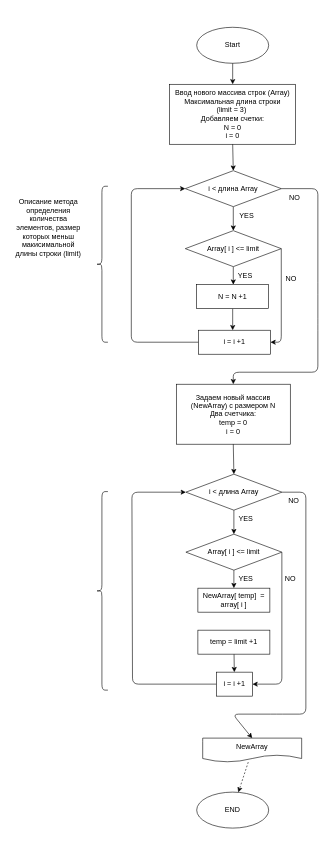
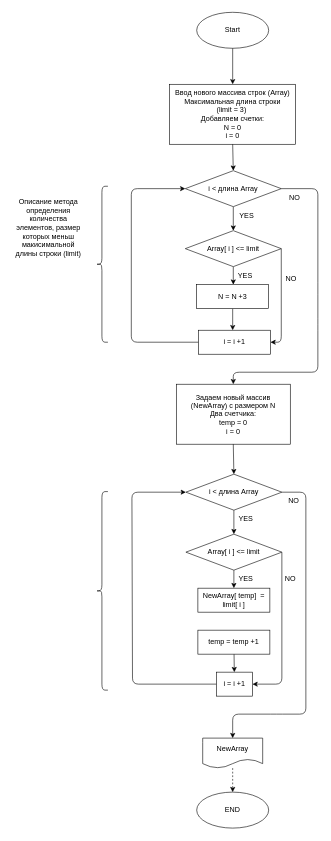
node "Start": moved (233, 45) -> (233, 30)
node "N = N +1": label "N = N +1" -> "N = N +3"
node "NewArray[ temp] = array[ i ]": label "NewArray[ temp] = array[ i ]" -> "NewArray[ temp] = limit[ i ]"
node "temp = limit +1": label "temp = limit +1" -> "temp = temp +1"
node "NewArray": size 99x24 -> 60x30
